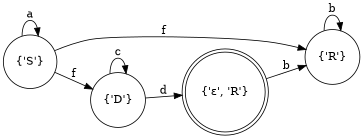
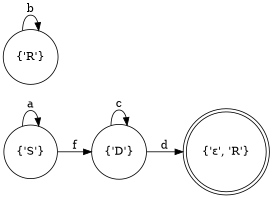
edge "{'S'}" -> "{'R'}": removed, label "f"
edge "{'ε', 'R'}" -> "{'R'}": removed, label "b"
